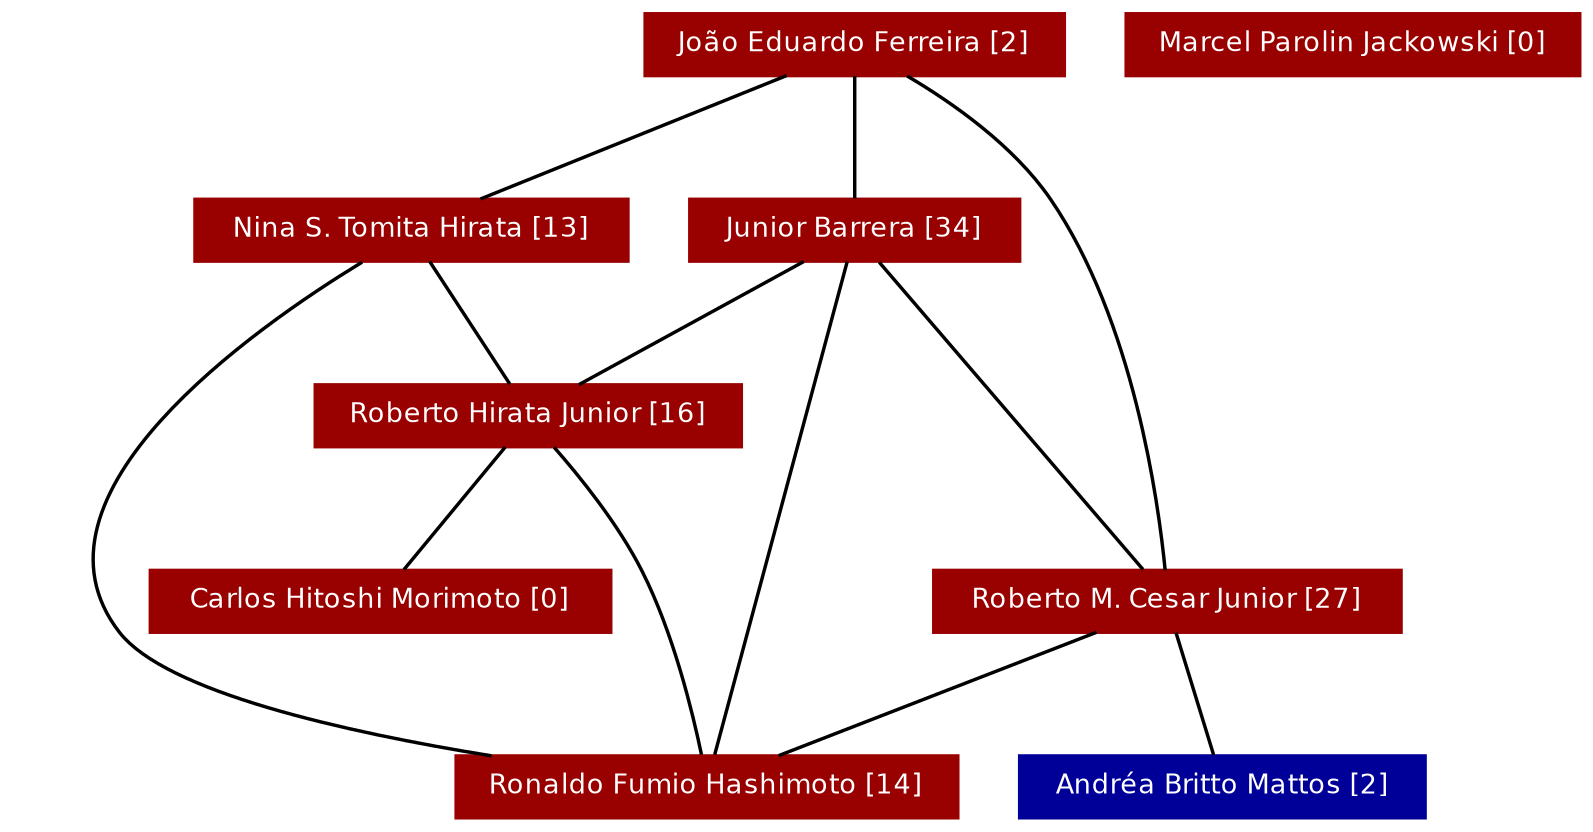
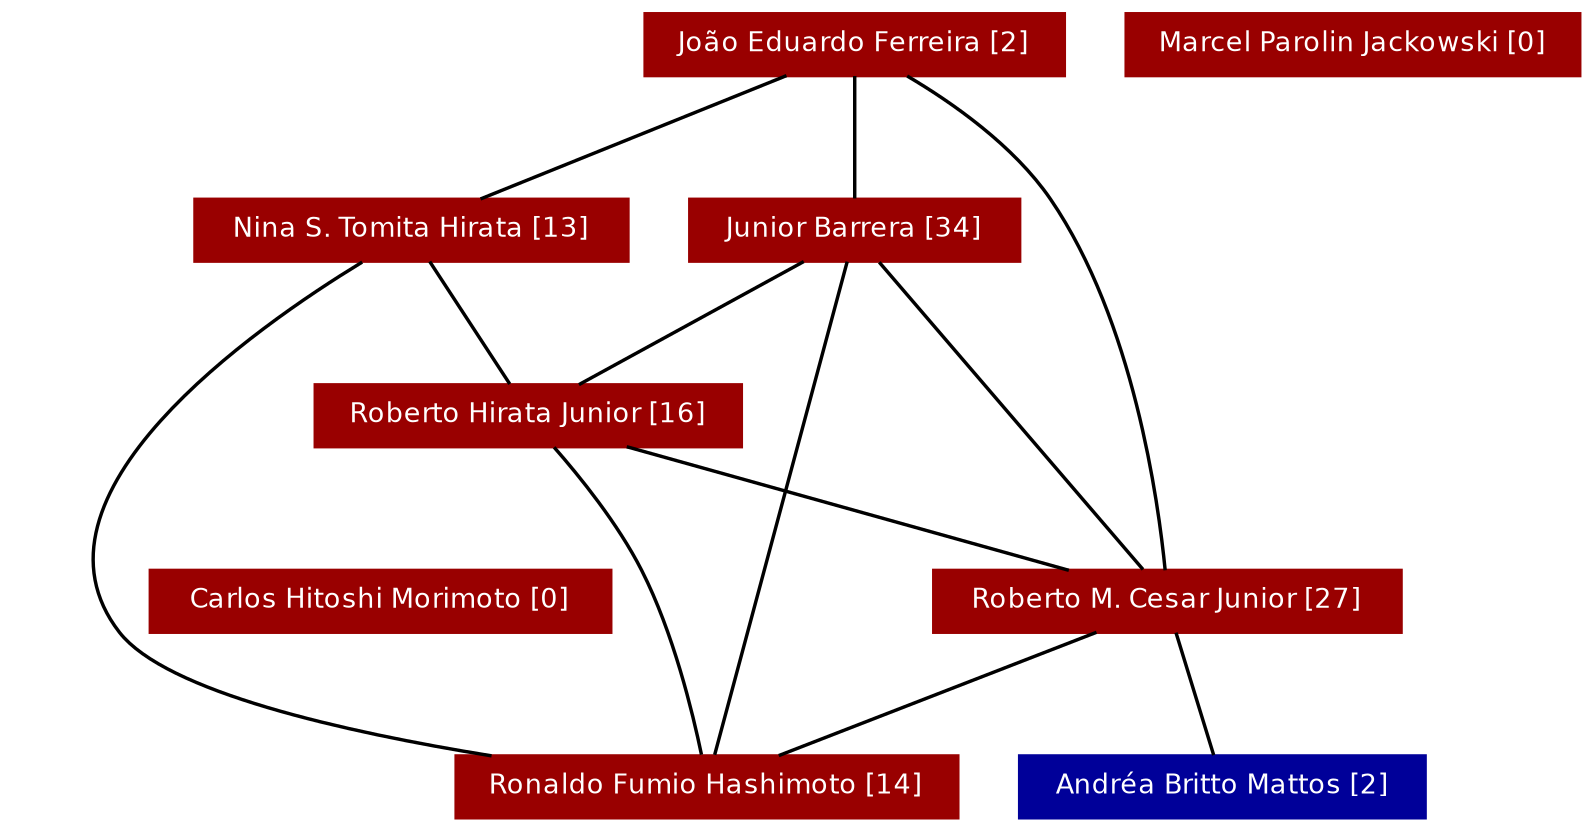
edge "Roberto Hirata Junior [16]" -- "Carlos Hitoshi Morimoto [0]": now "Roberto Hirata Junior [16]" -- "Roberto M. Cesar Junior [27]"
